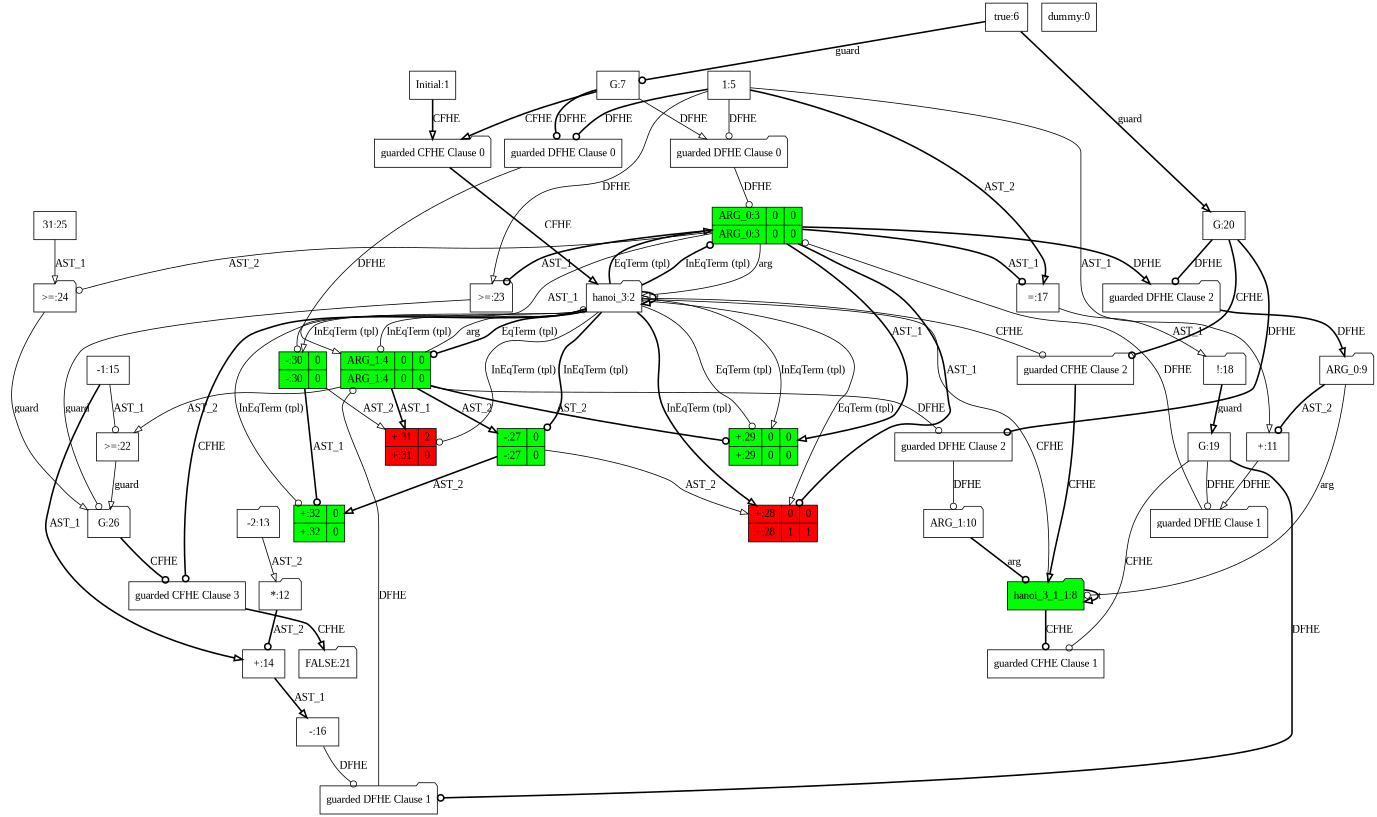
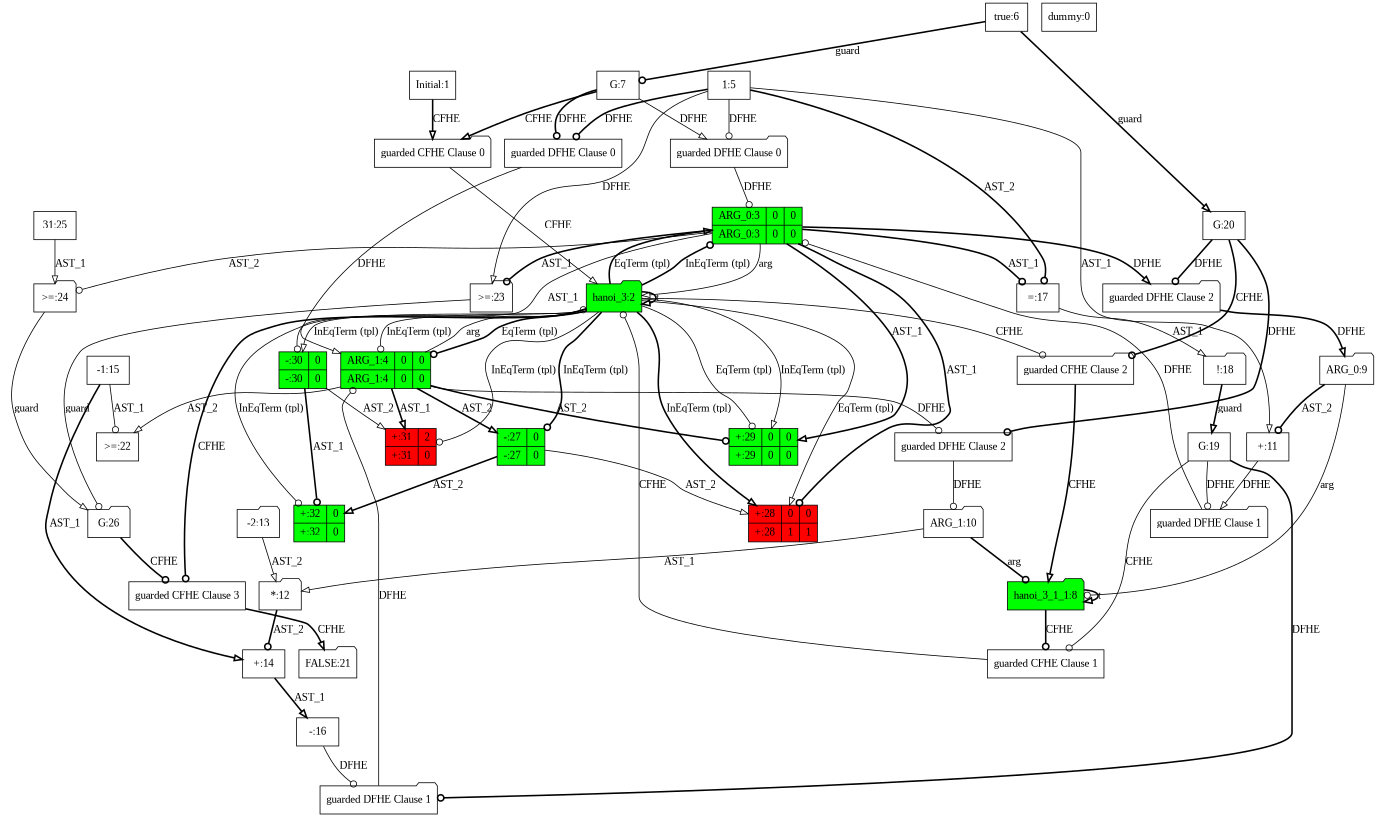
edge "1:5" -> "=:17": arrowhead onormal -> odot
edge "guarded CFHE Clause 0" -> "hanoi_3:2": style bold -> solid
node "hanoi_3:2": fillcolor white -> green
edge "hanoi_3_1_1:8" -> "hanoi_3:2": now "guarded CFHE Clause 1" -> "hanoi_3:2"
edge ">=:22" -> "G:26": removed, label "guard"
edge "ARG_1:10" -> "*:12": added, label "AST_1"
